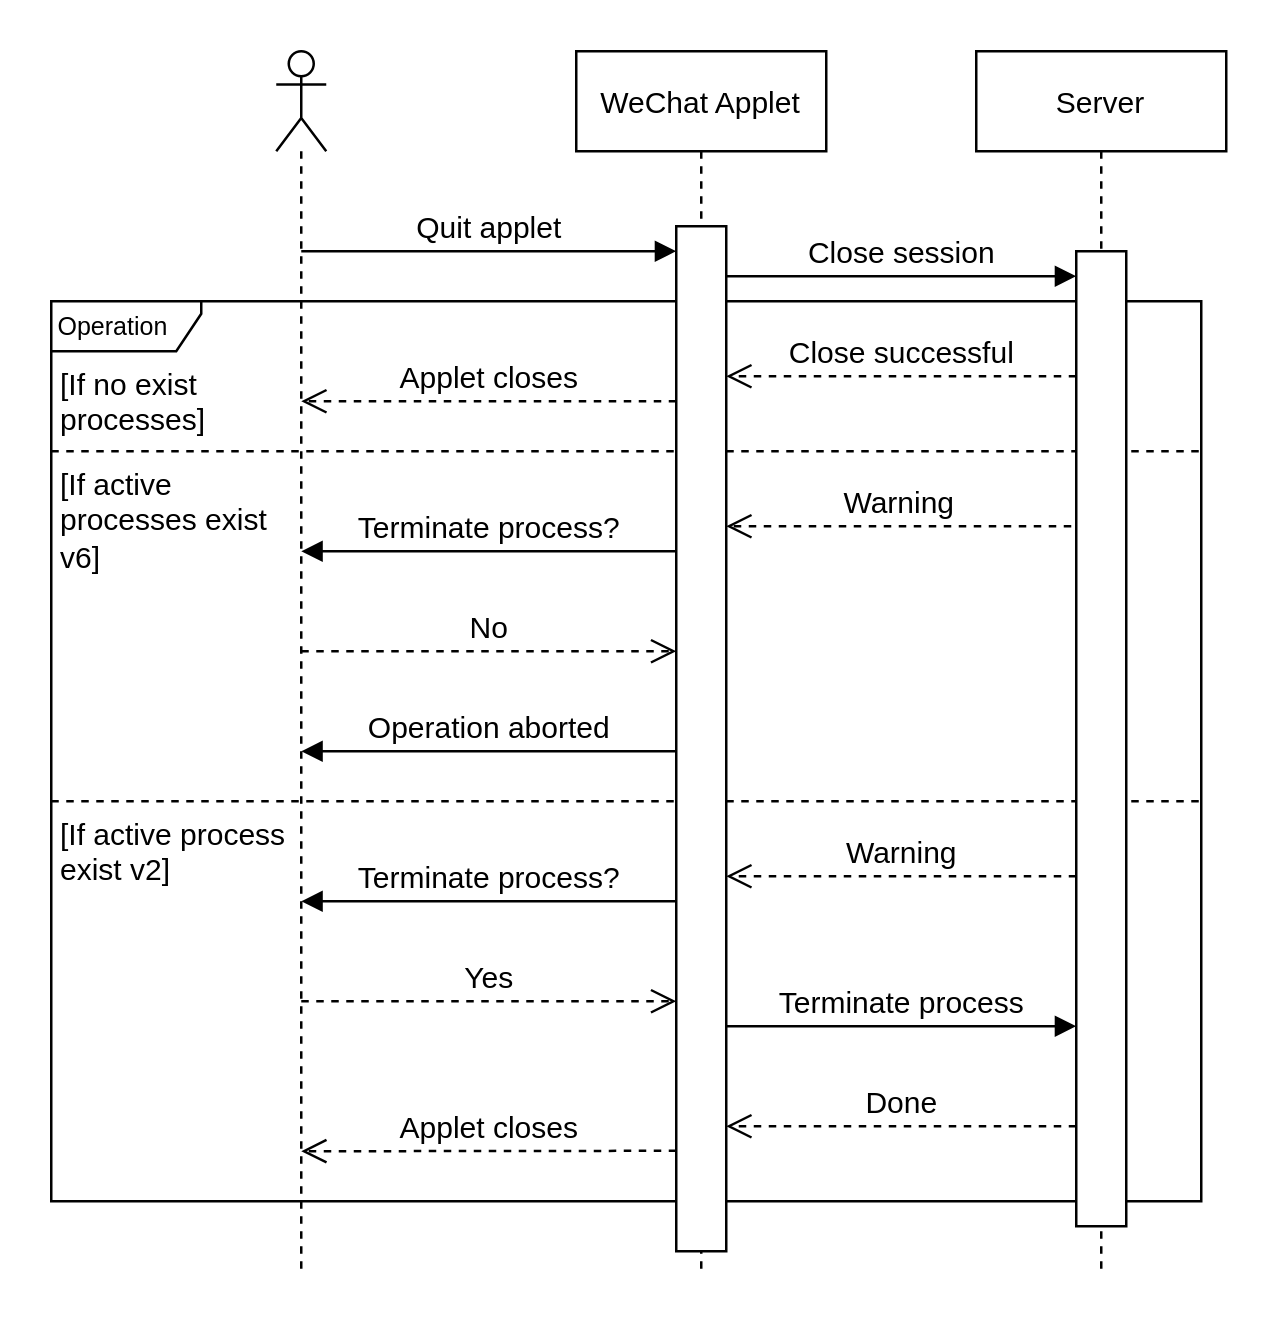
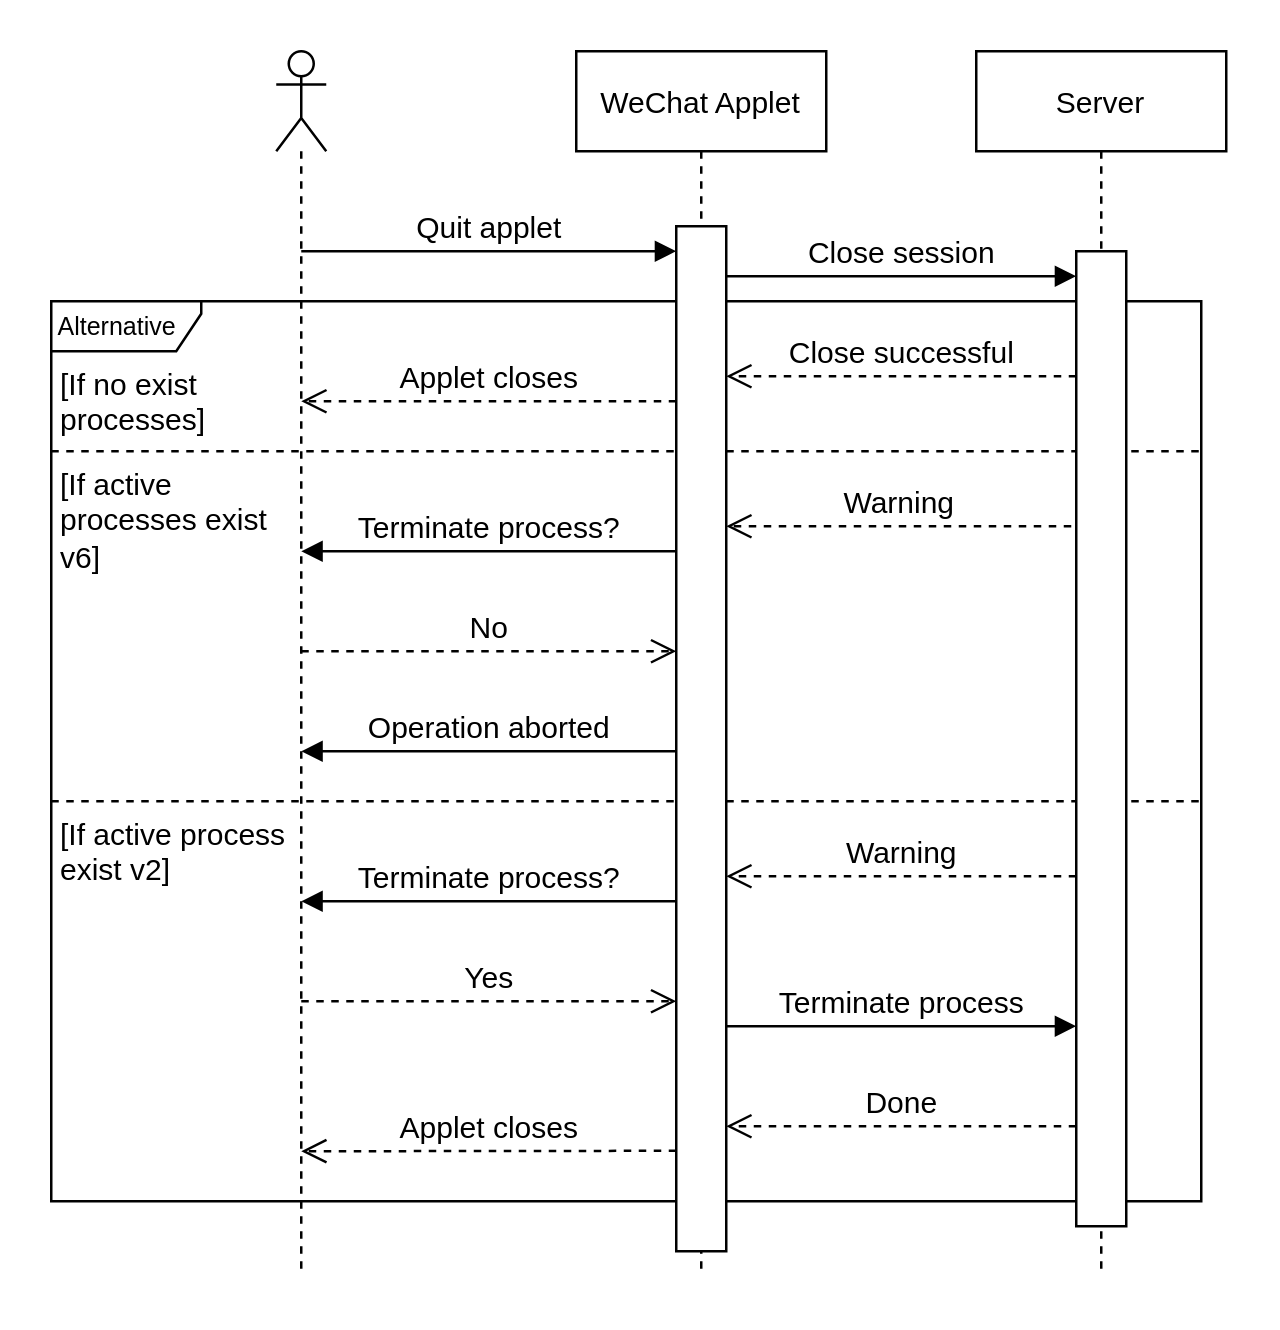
node "Operation": label "Operation" -> "Alternative"
